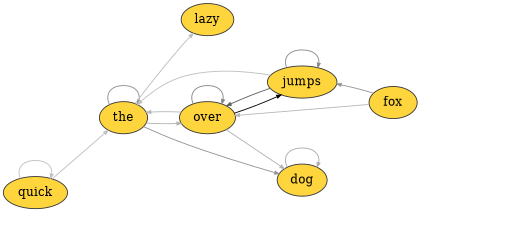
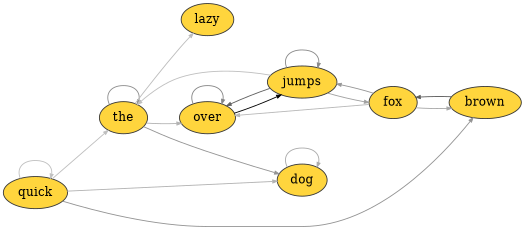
edge "jumps" -> "fox": added
node "brown": added
edge "over" -> "the": removed
edge "over" -> "dog": now "quick" -> "dog"
